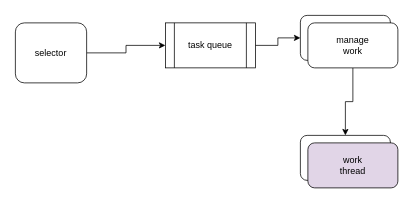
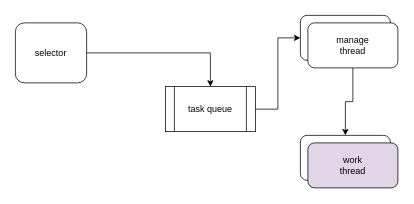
node "task queue": moved (210, 45) -> (210, 109)
node "manage work": label "manage work" -> "manage thread"
